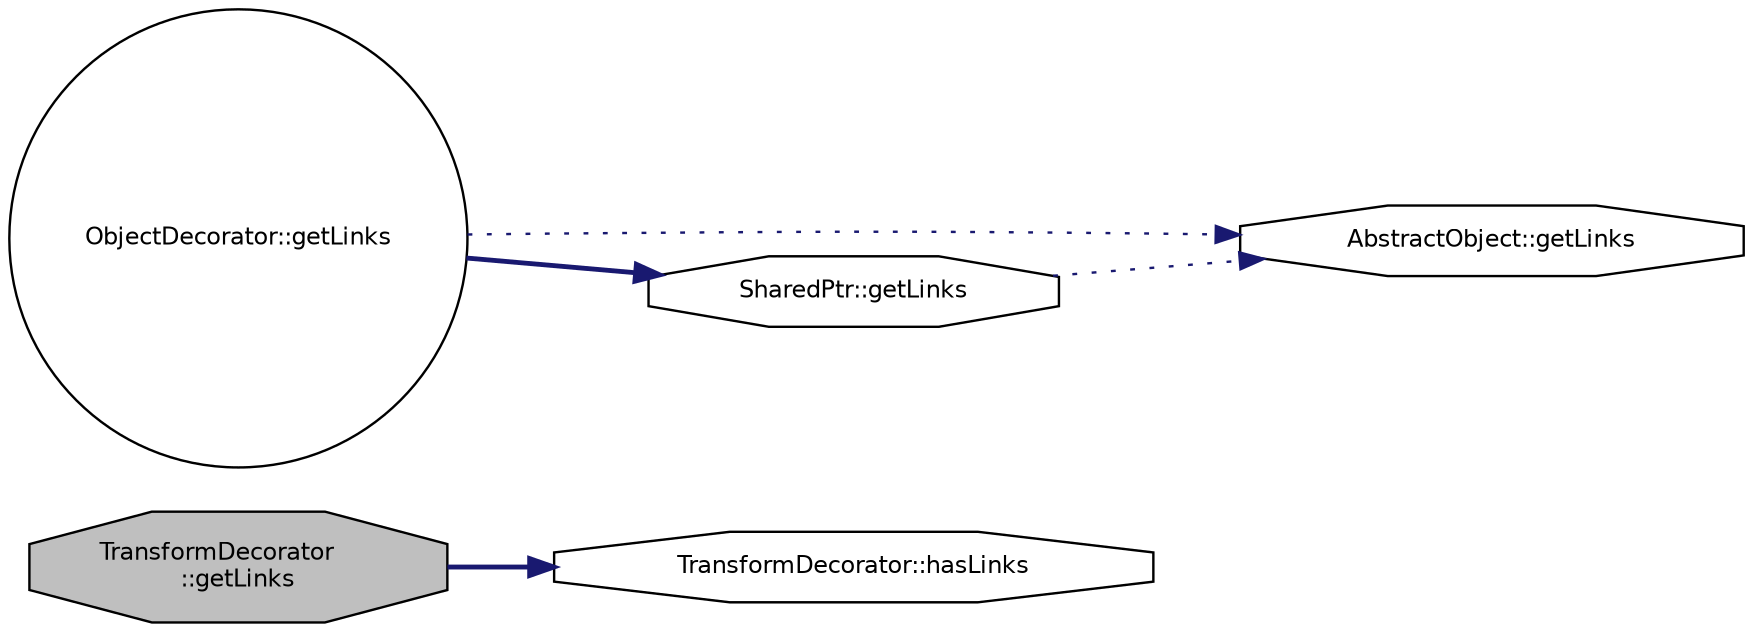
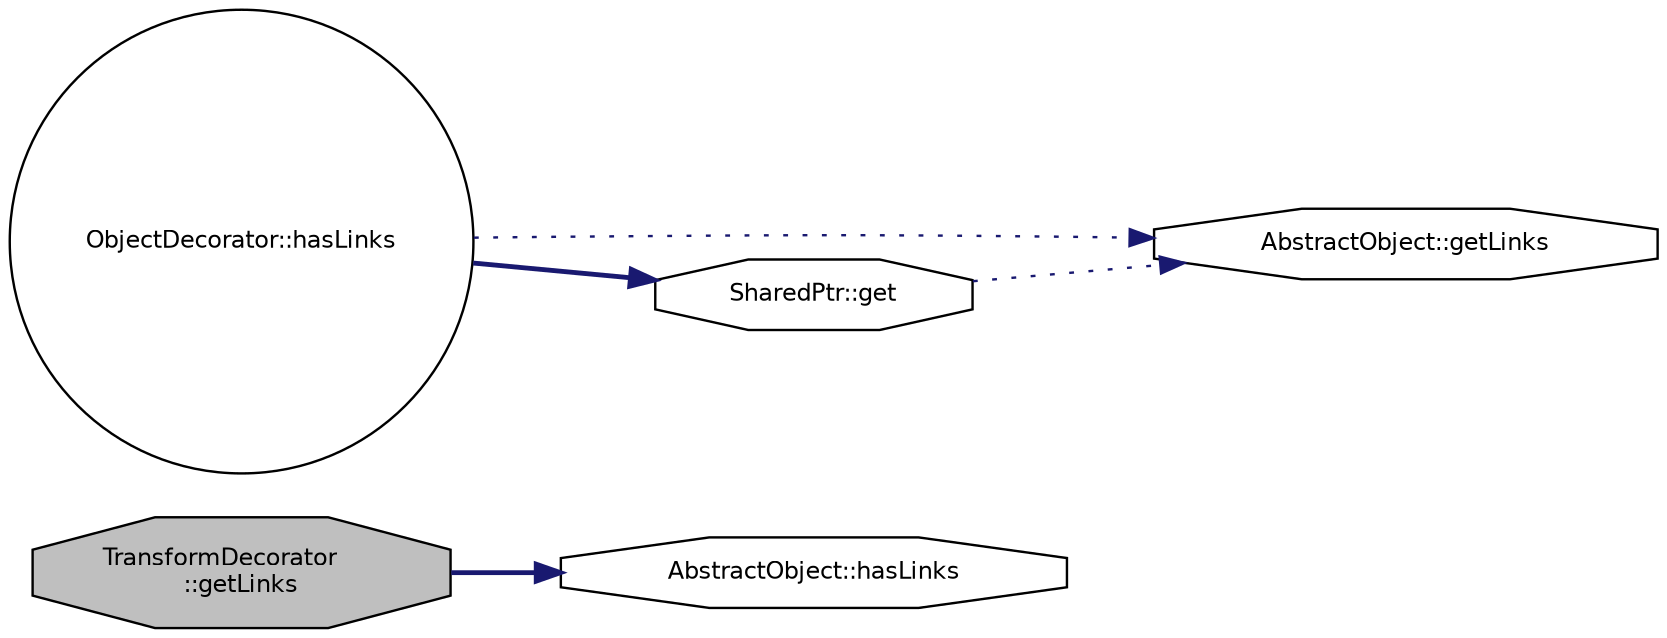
node "ObjectDecorator::getLinks": label "ObjectDecorator::getLinks" -> "ObjectDecorator::hasLinks"
node "SharedPtr::getLinks": label "SharedPtr::getLinks" -> "SharedPtr::get"
node "TransformDecorator::hasLinks": label "TransformDecorator::hasLinks" -> "AbstractObject::hasLinks"
